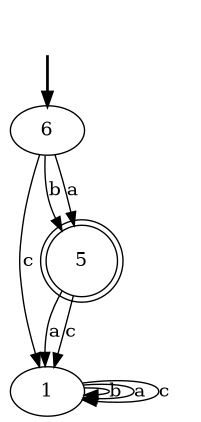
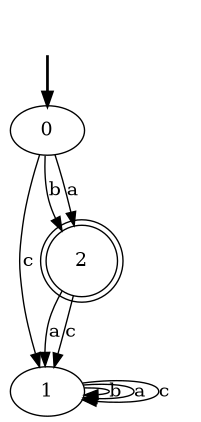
node "6": label "6" -> "0"
node "5": label "5" -> "2"
